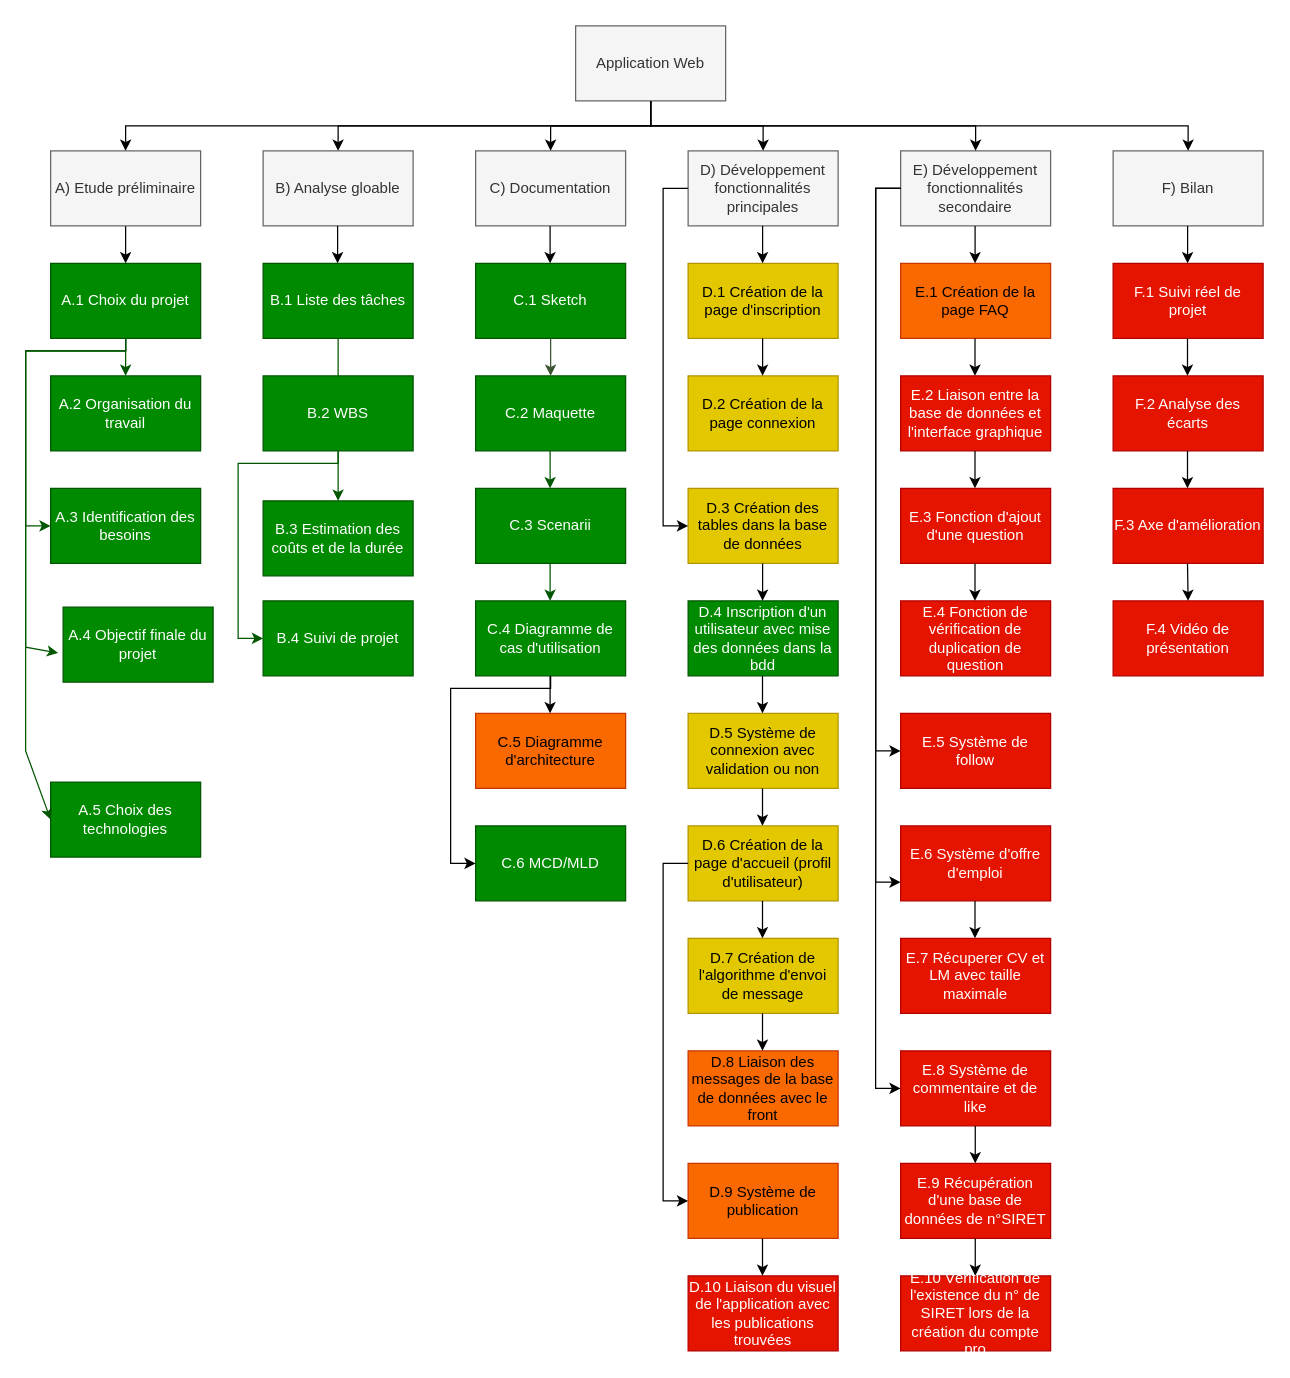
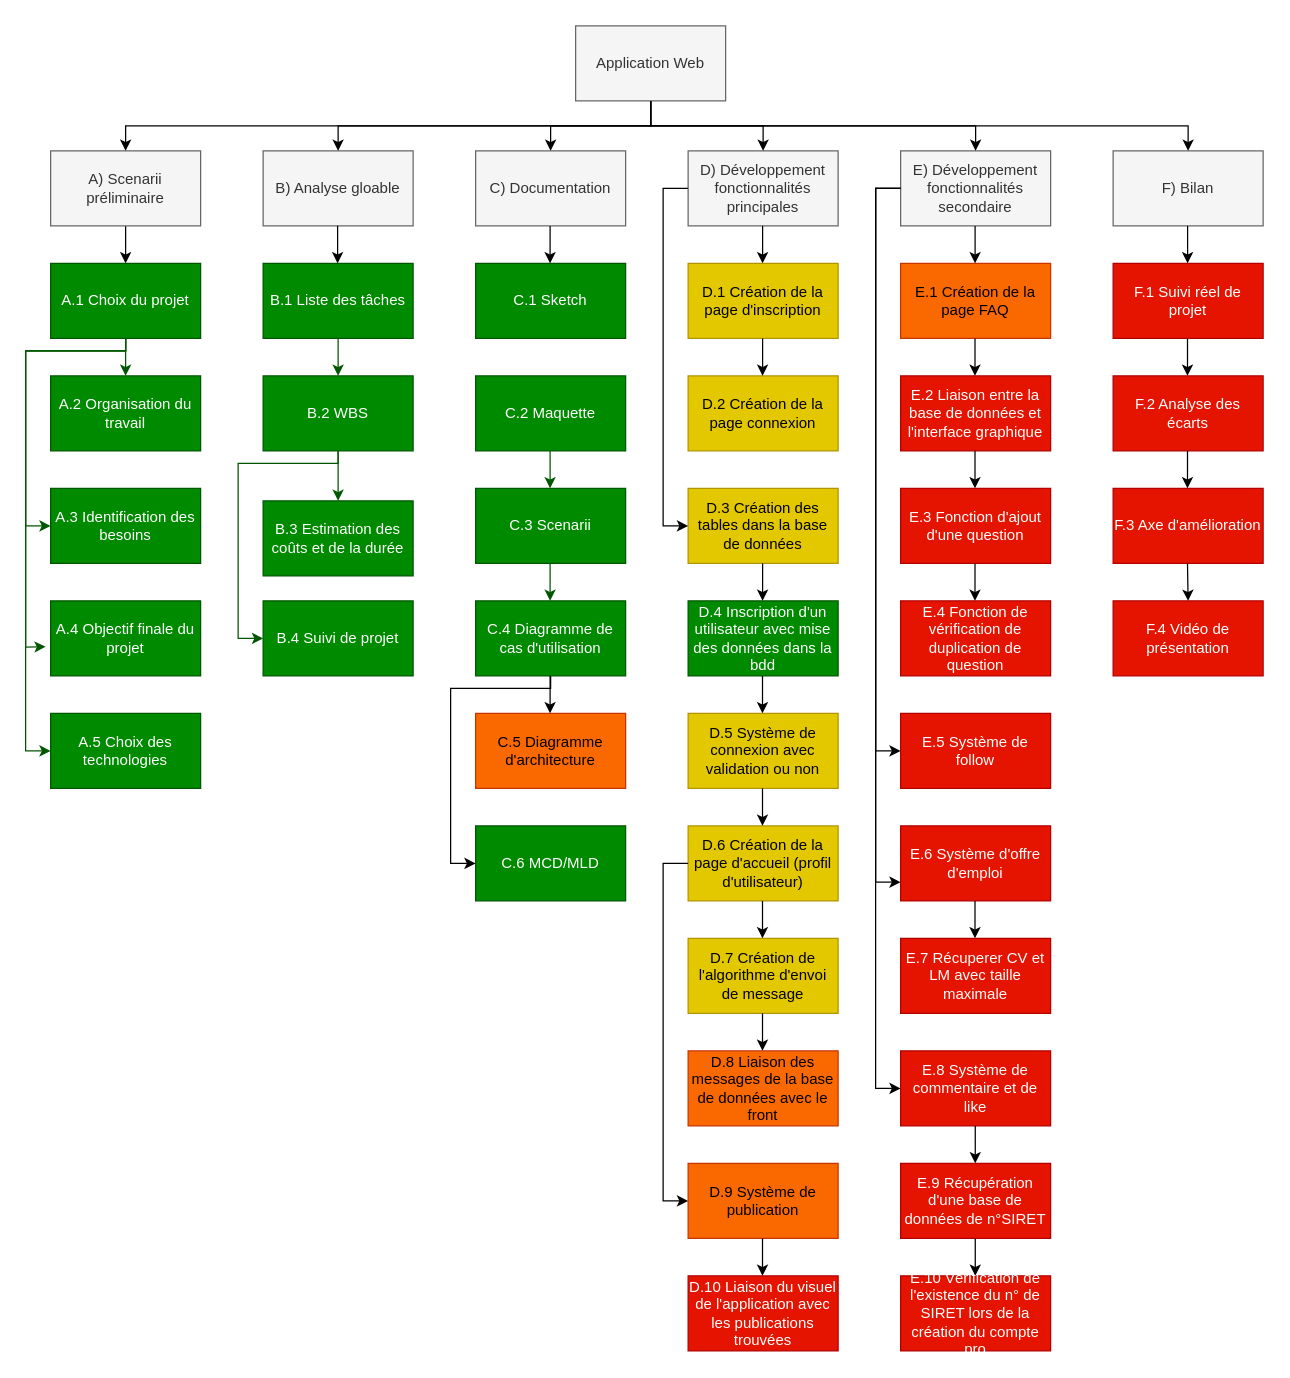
node "A) Etude préliminaire": label "A) Etude préliminaire" -> "A) Scenarii préliminaire"
edge "C.1 Sketch" -> "C.2 Maquette": removed
edge "B.1 Liste des tâches" -- "B.2 WBS": arrowhead none -> classic
node "A.4 Objectif finale du projet": moved (138, 644) -> (126, 638)
node "A.5 Choix des technologies": moved (126, 819) -> (126, 751)
